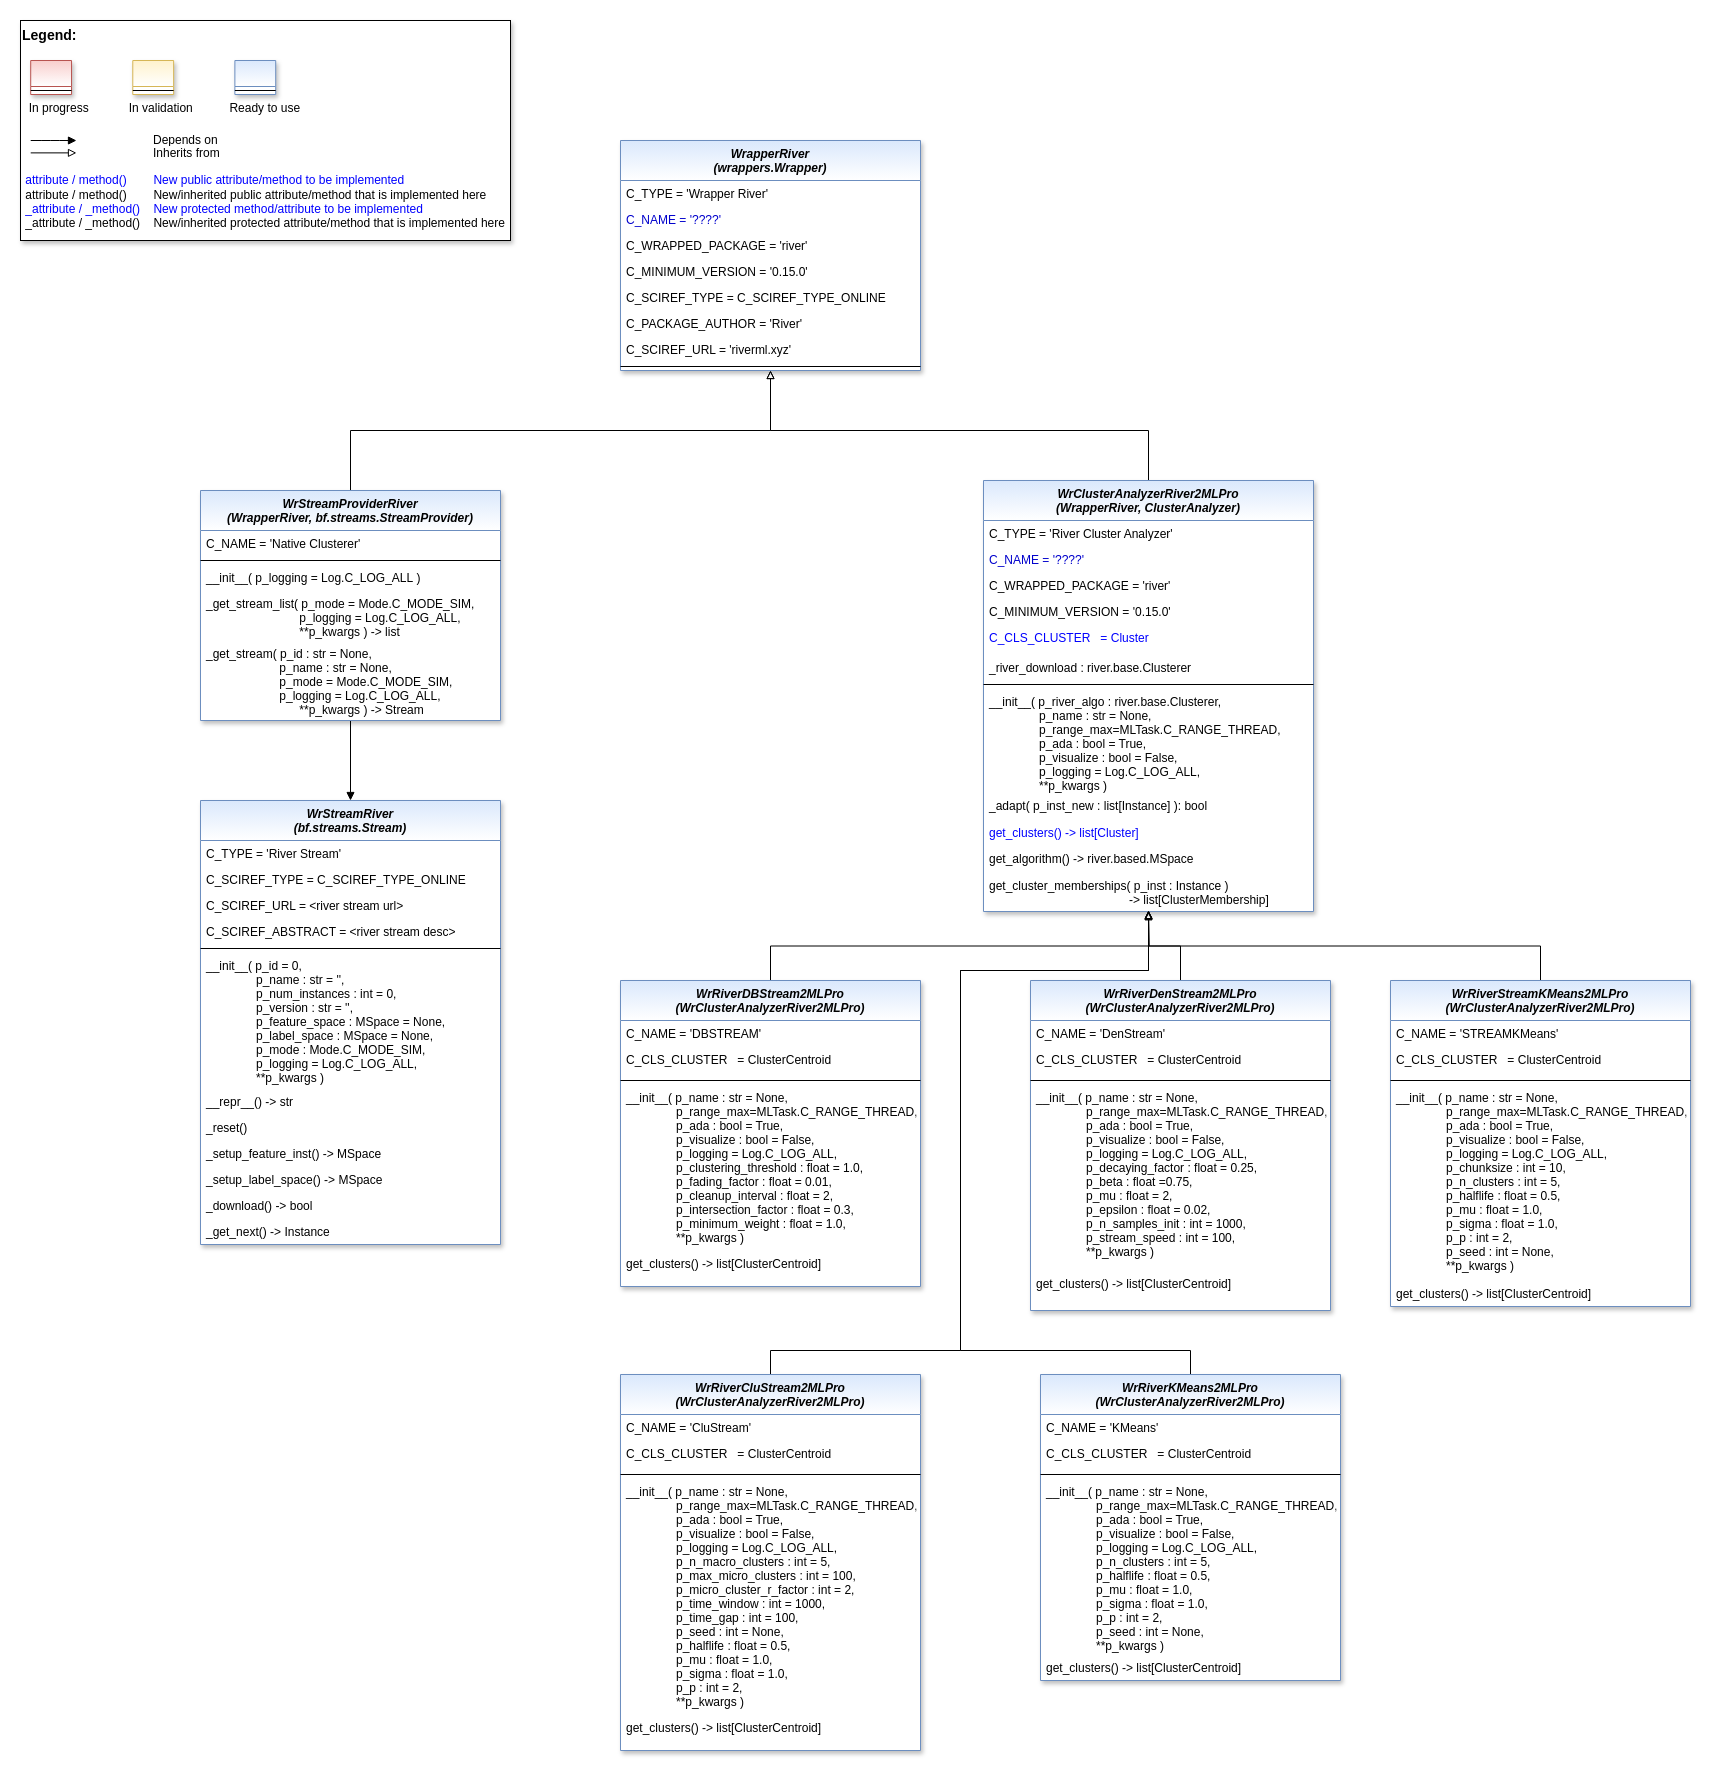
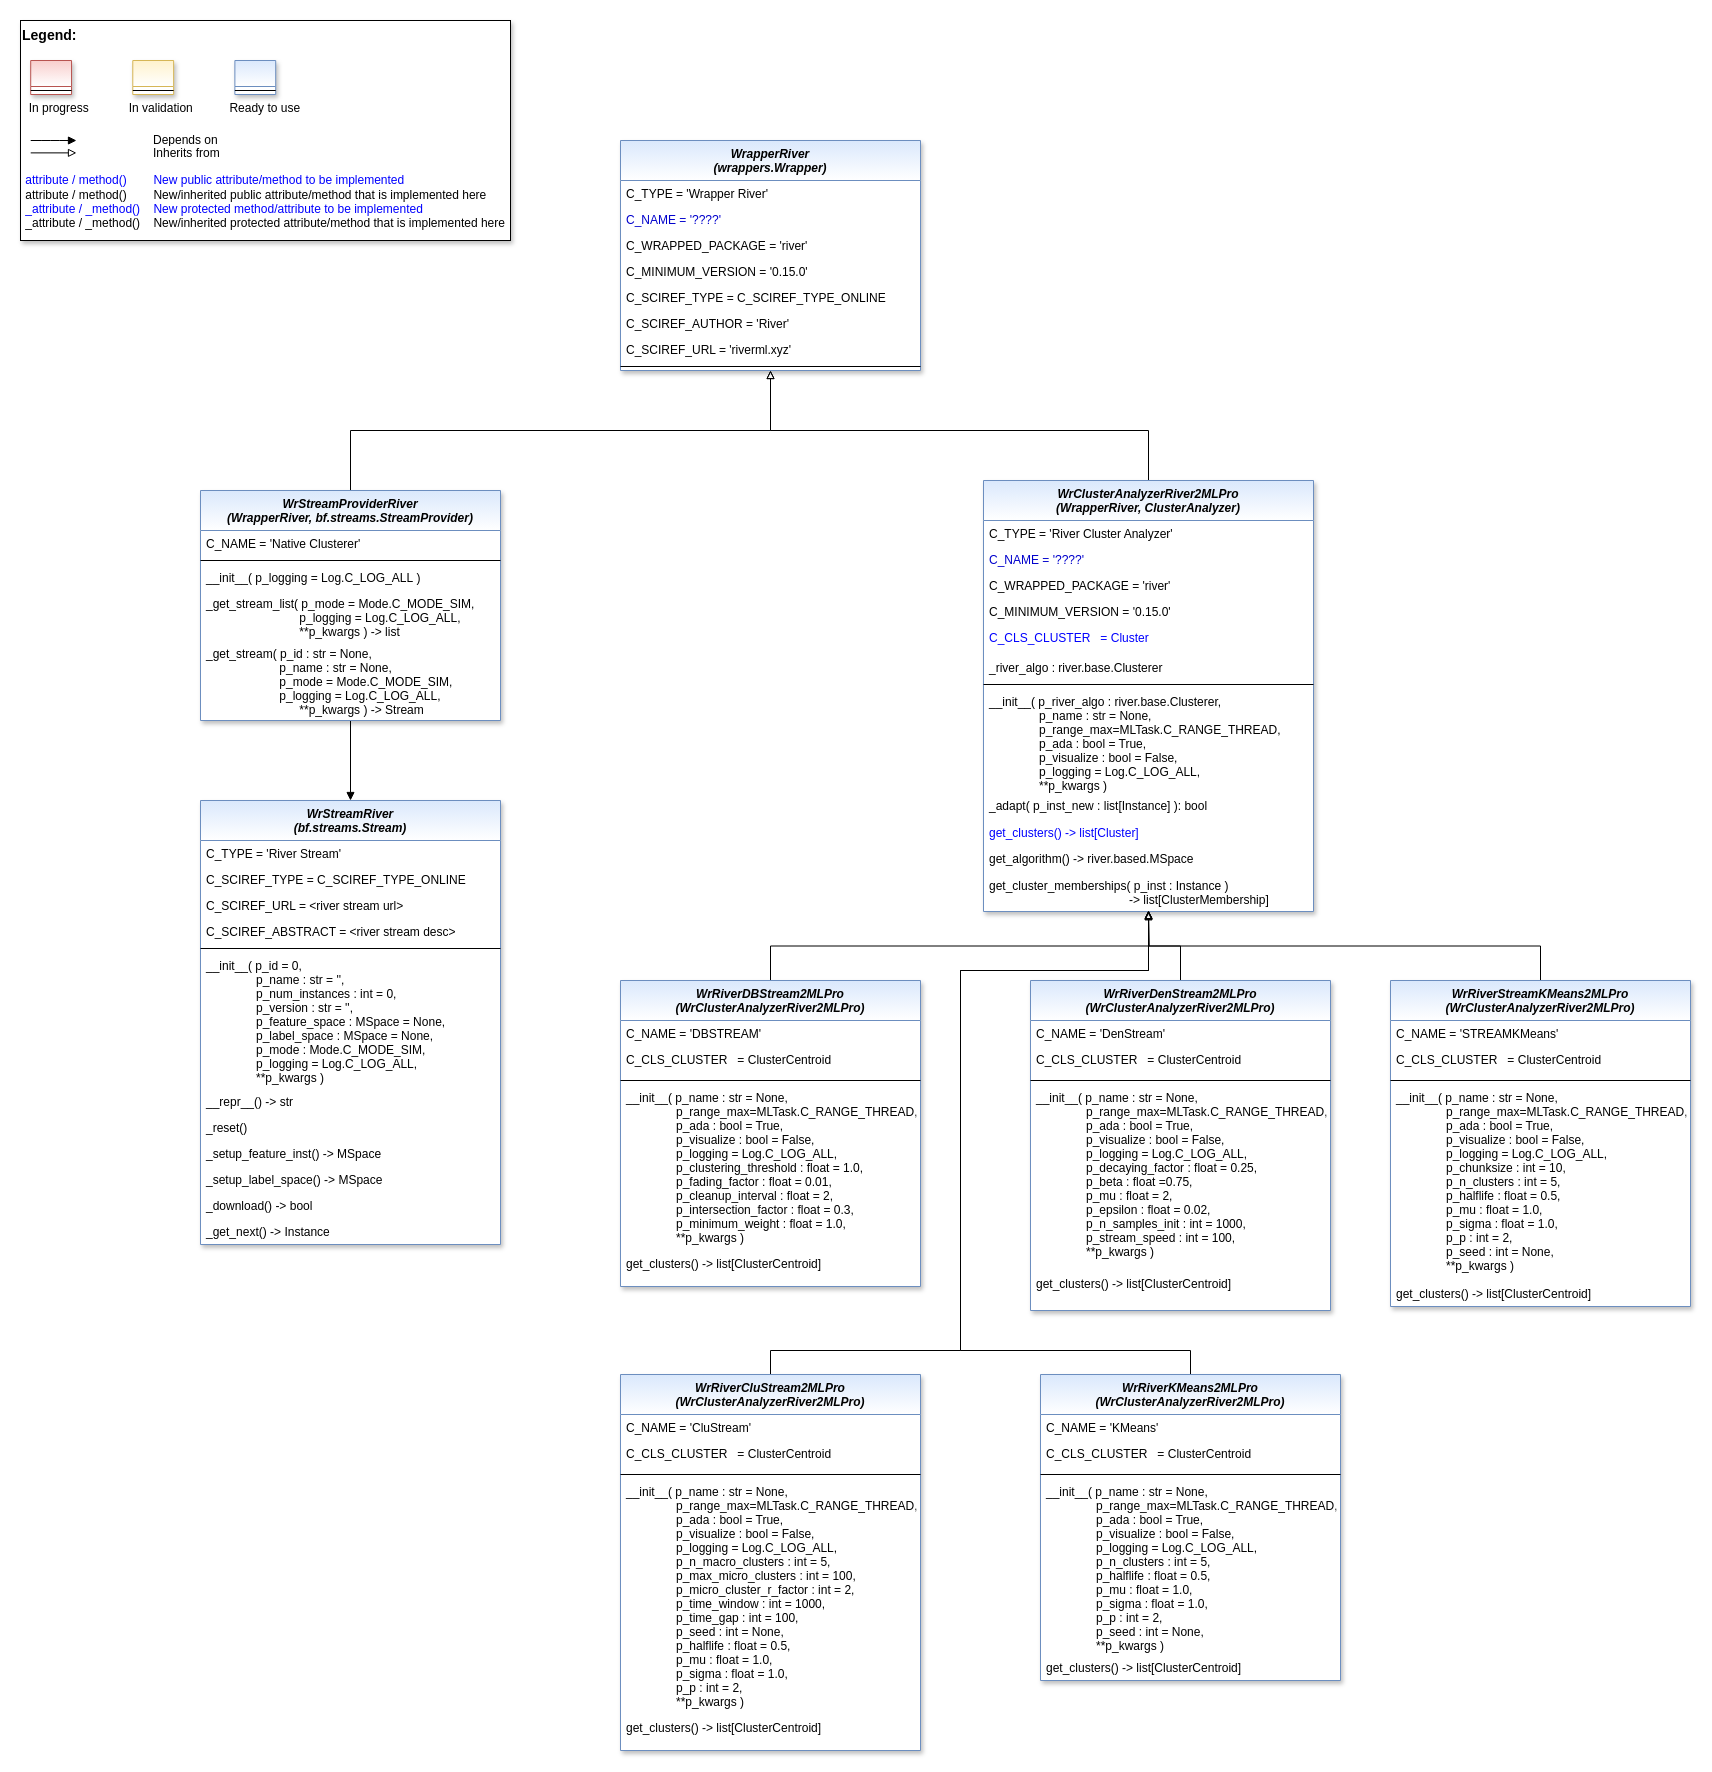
node "C_PACKAGE_AUTHOR = 'River'": label "C_PACKAGE_AUTHOR = 'River'" -> "C_SCIREF_AUTHOR = 'River'"
node "_river_download : river.base.Clusterer": label "_river_download : river.base.Clusterer" -> "_river_algo : river.base.Clusterer"
